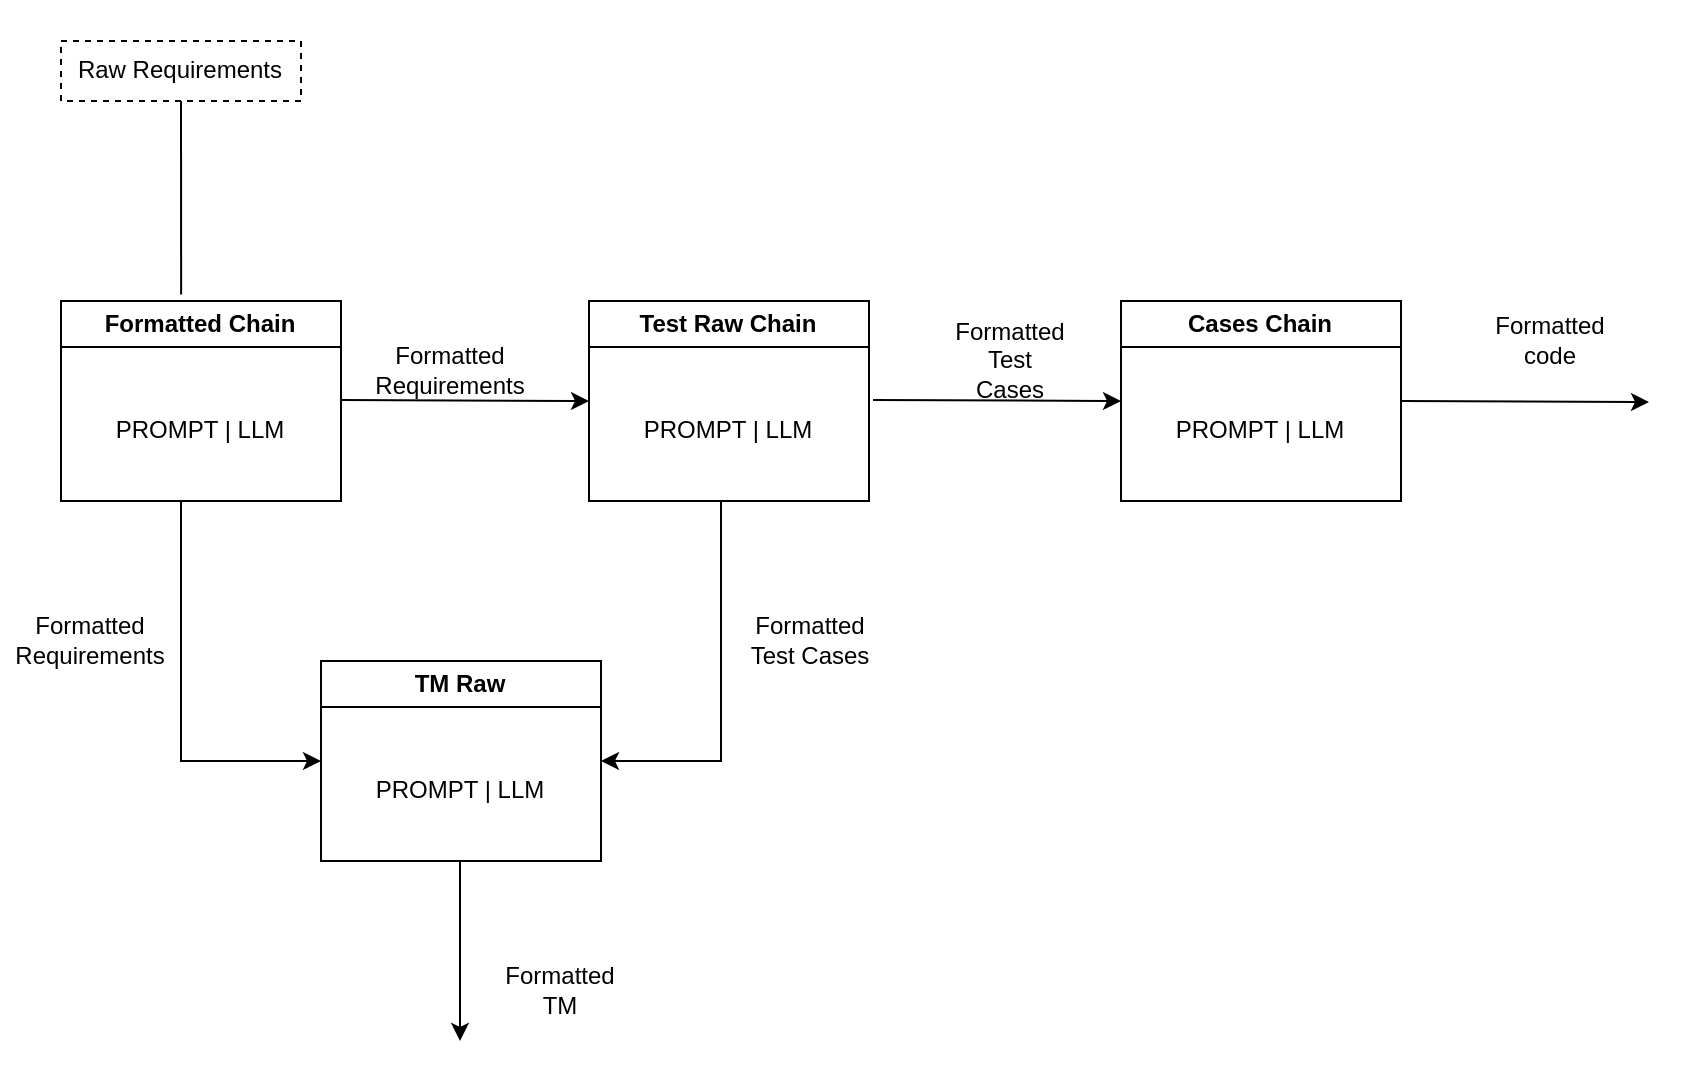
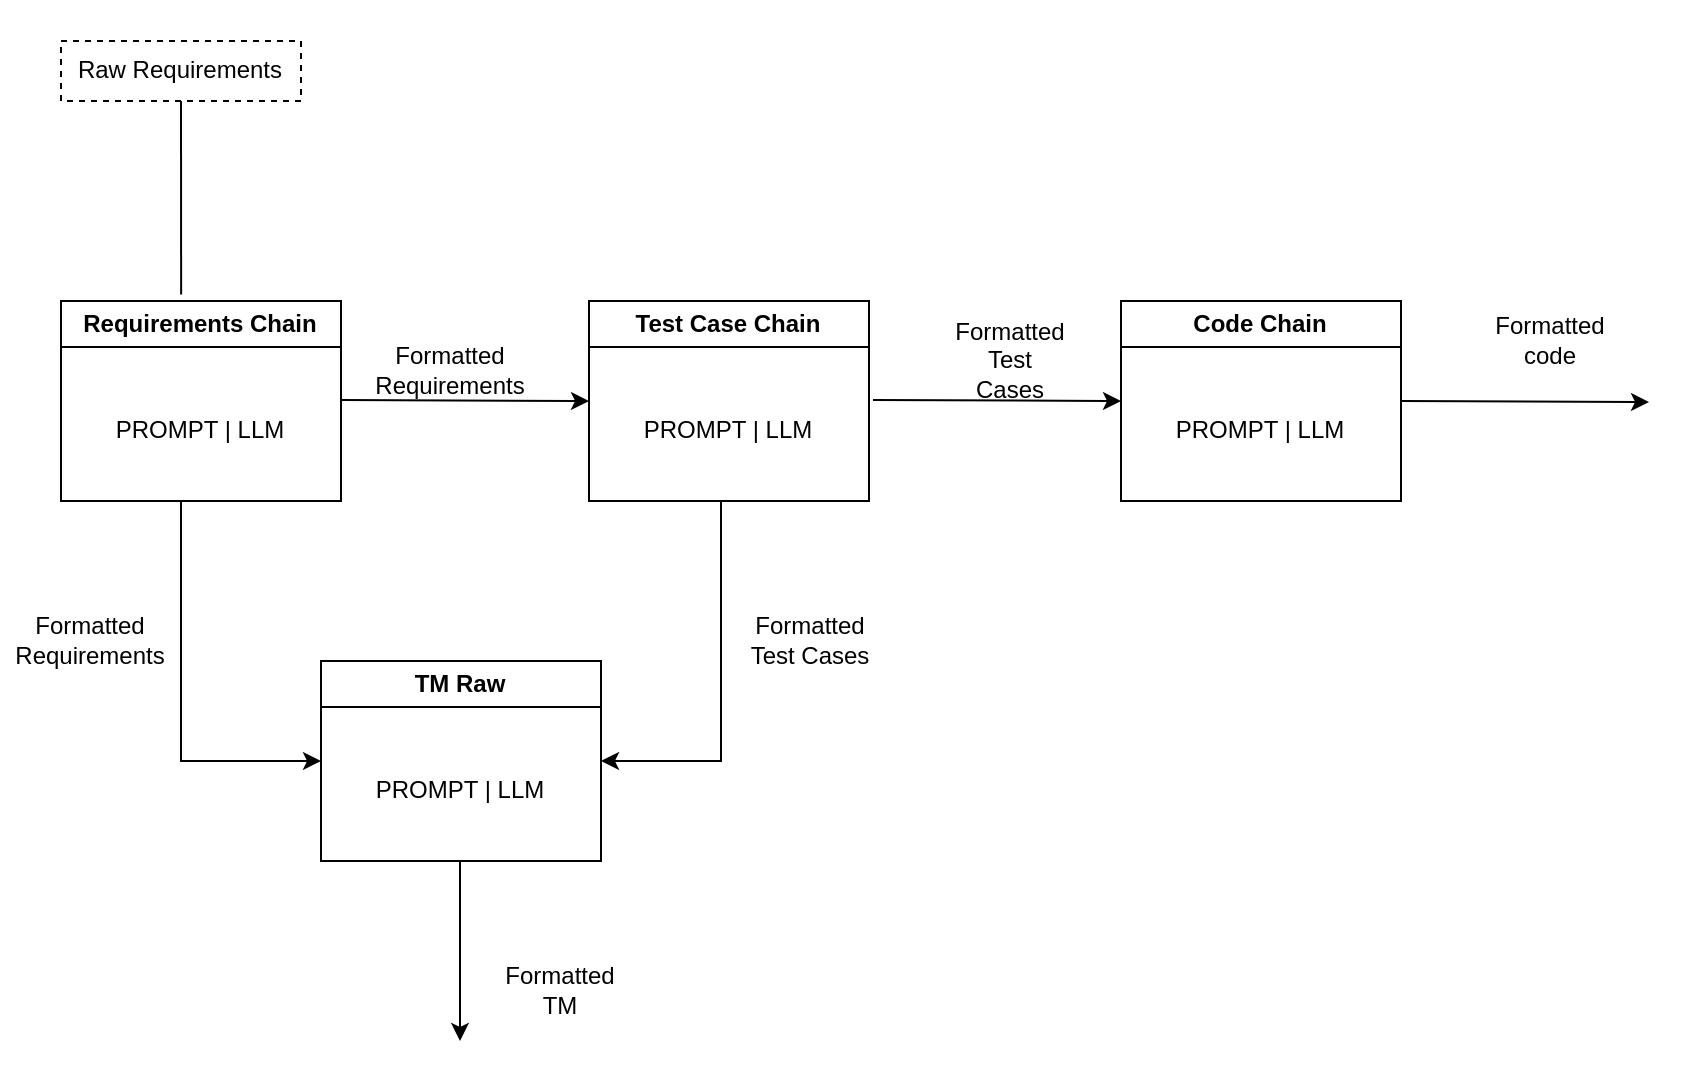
node "Formatted Chain": label "Formatted Chain" -> "Requirements Chain"
node "Test Raw Chain": label "Test Raw Chain" -> "Test Case Chain"
node "Cases Chain": label "Cases Chain" -> "Code Chain"
